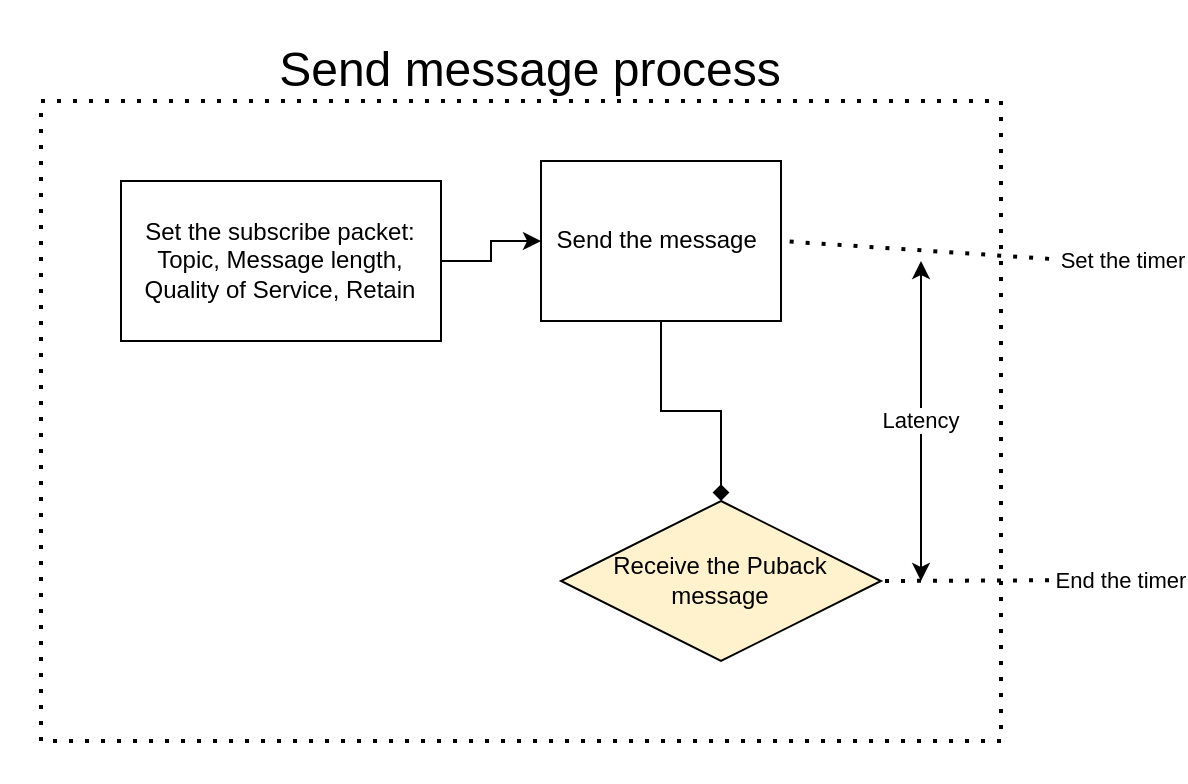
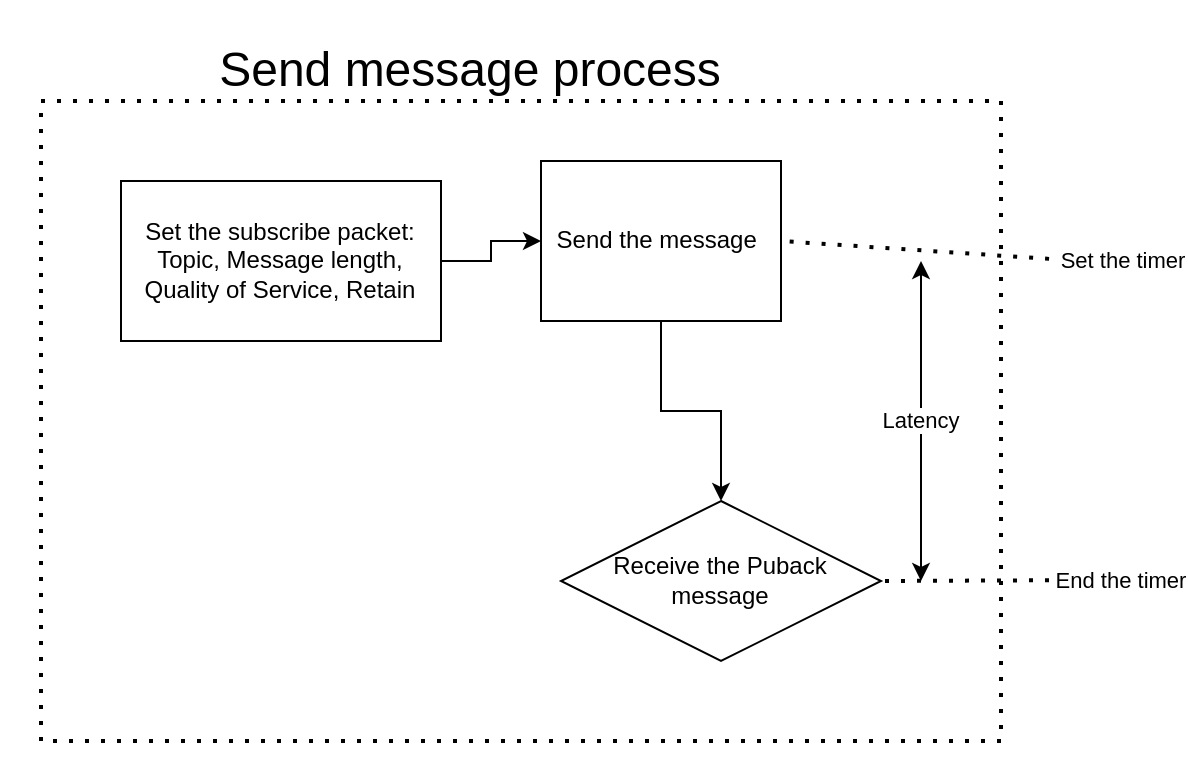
node "Send message process": moved (531, 71) -> (471, 71)
edge "Send the message" -> "Receive the Puback message": arrowhead diamond -> classic
node "Receive the Puback message": fillcolor #fff2cc -> #ffffff
